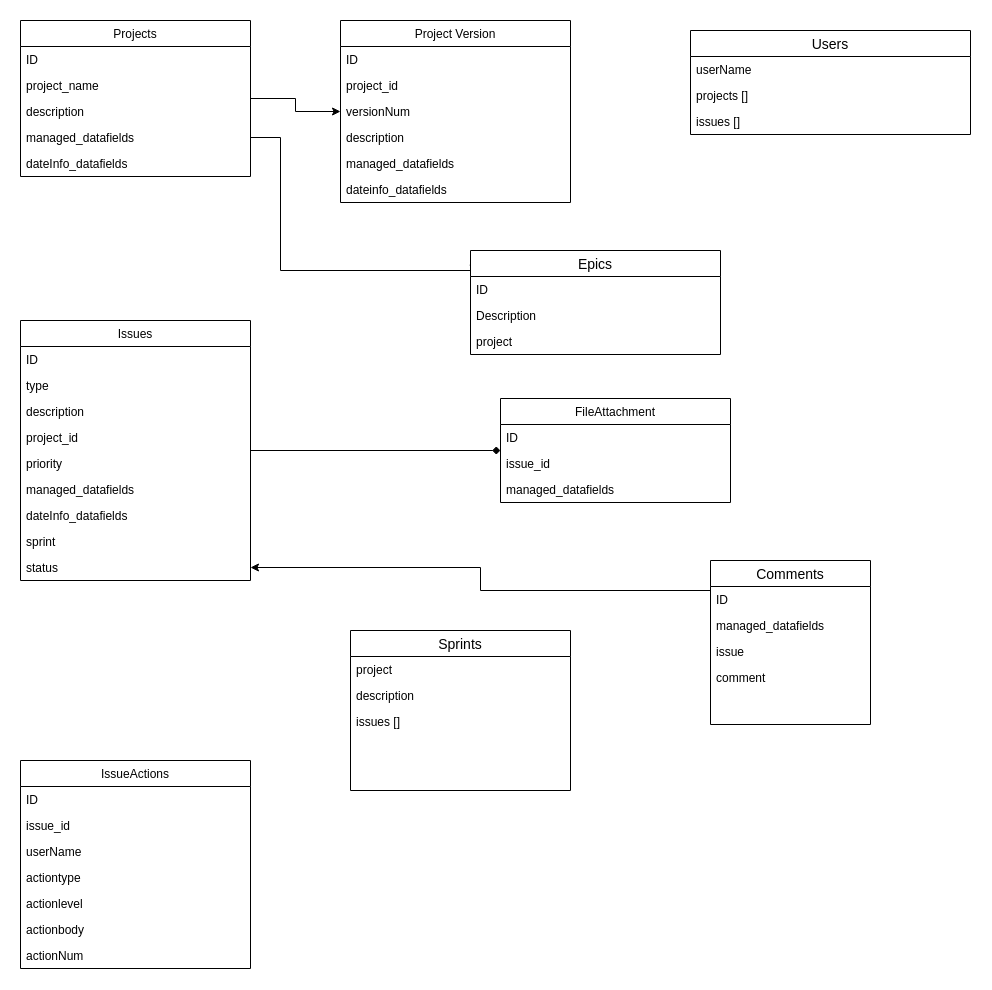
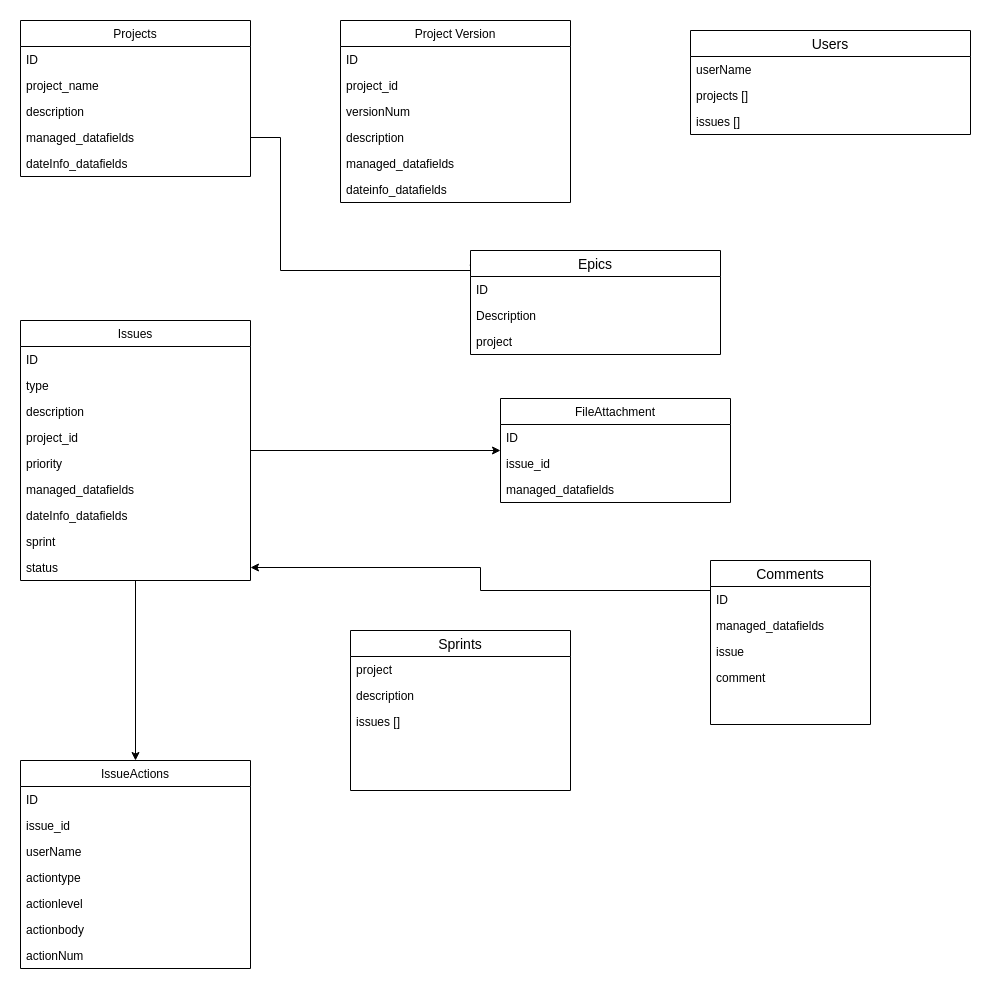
edge "Projects" -> "Project Version": removed
edge "Issues" -> "FileAttachment": arrowhead diamond -> classic
edge "Issues" -> "IssueActions": added
